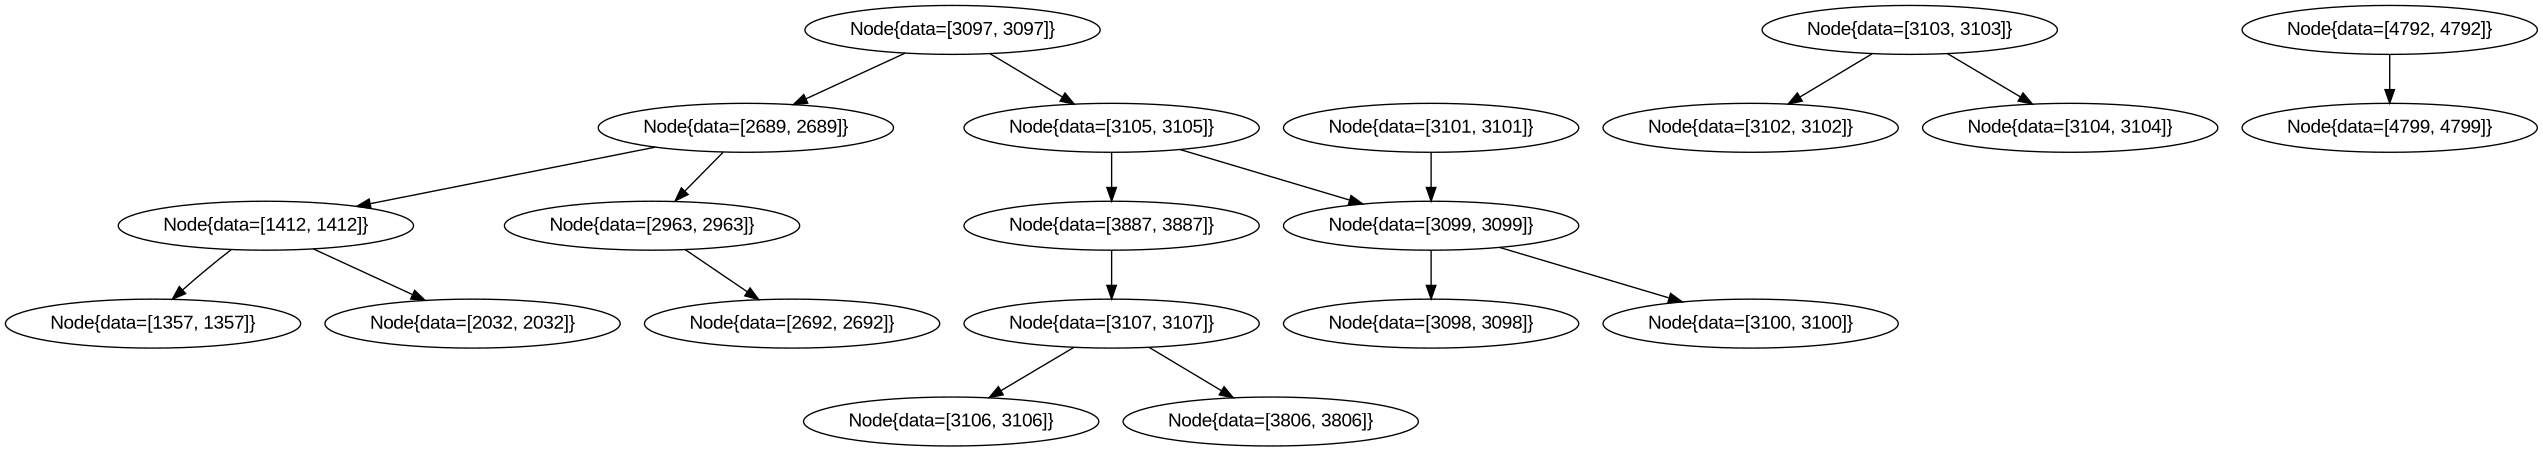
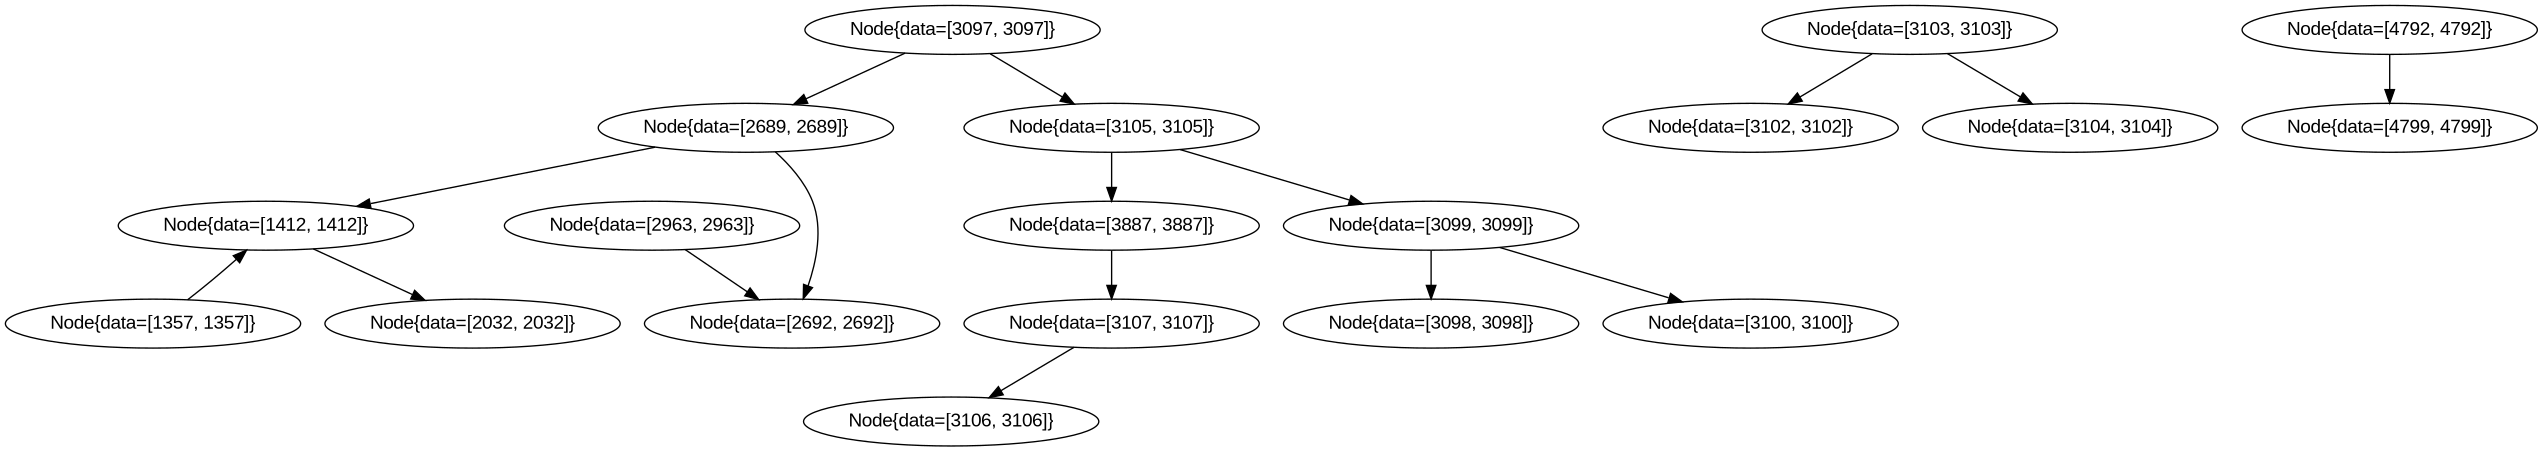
node "Node{data=[3101, 3101]}": removed
edge "Node{data=[2689, 2689]}" -> "Node{data=[2963, 2963]}": now "Node{data=[2689, 2689]}" -> "Node{data=[2692, 2692]}"
edge "Node{data=[1412, 1412]}" -> "Node{data=[1357, 1357]}": reversed
node "Node{data=[3806, 3806]}": removed
